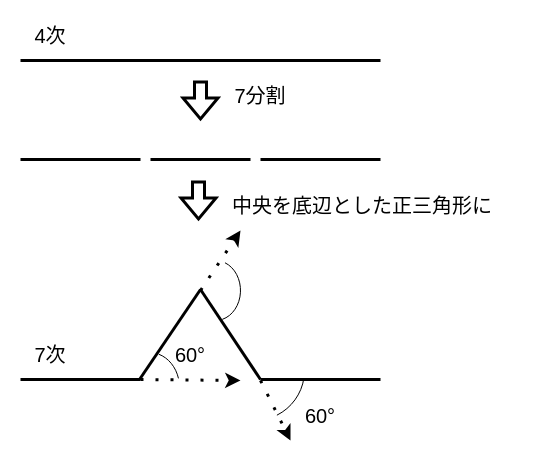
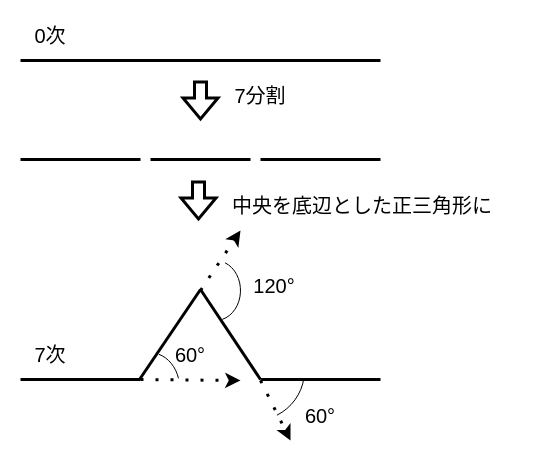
node "4次": label "4次" -> "0次"
node "120°": added
